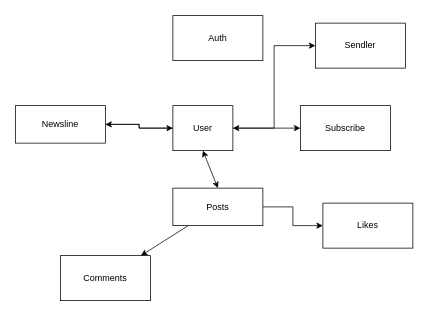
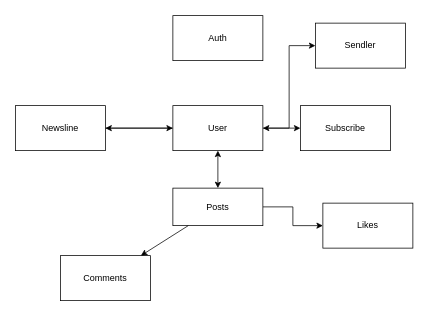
node "Newsline": size 90x38 -> 90x45
node "User": size 60x45 -> 90x45
